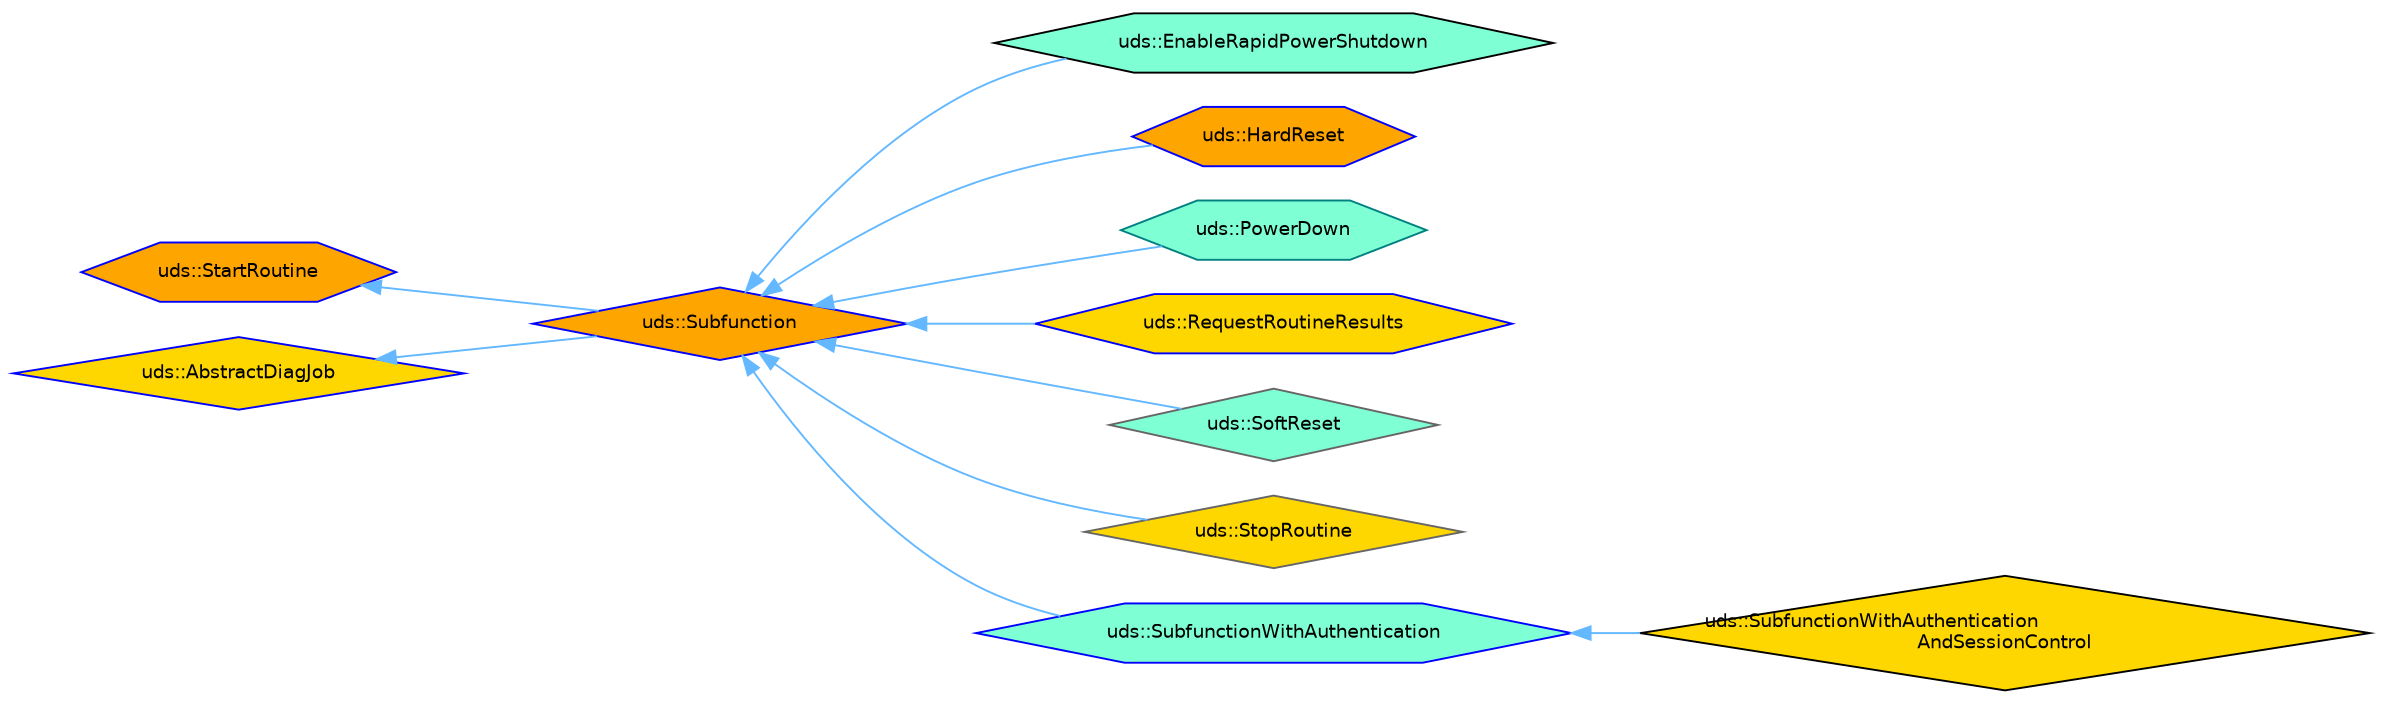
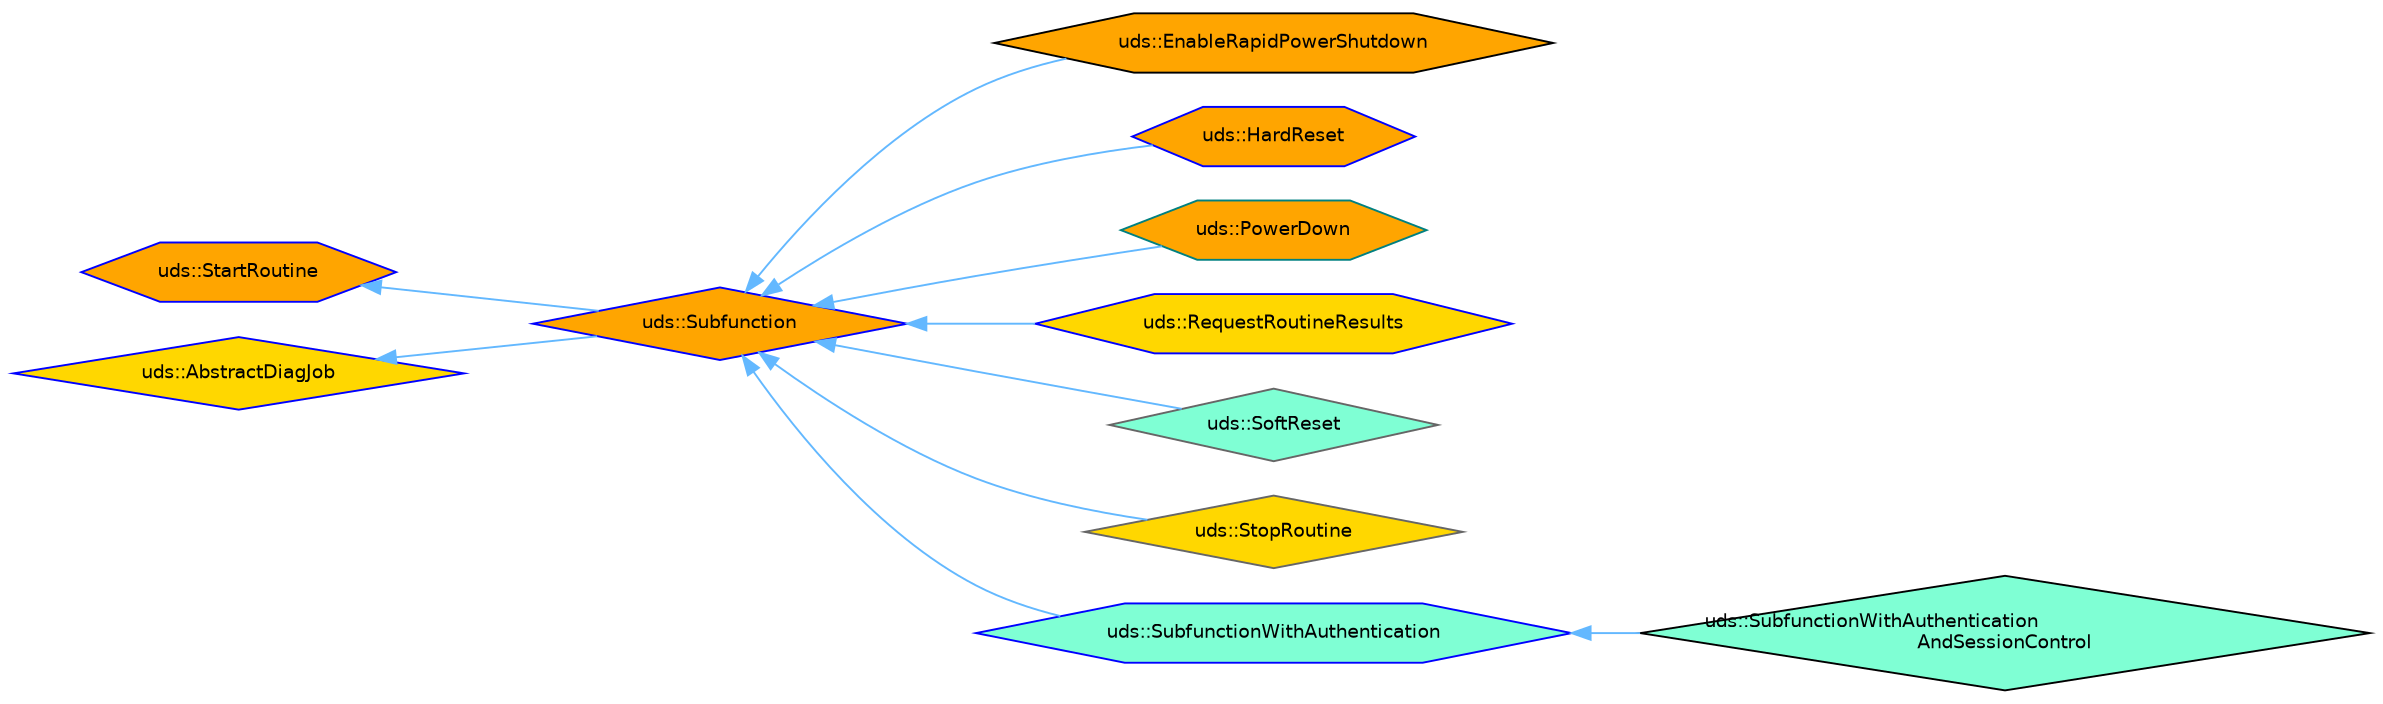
node "uds::EnableRapidPowerShutdown": fillcolor aquamarine -> orange
node "uds::PowerDown": fillcolor aquamarine -> orange
node "uds::SubfunctionWithAuthentication AndSessionControl": fillcolor gold -> aquamarine
